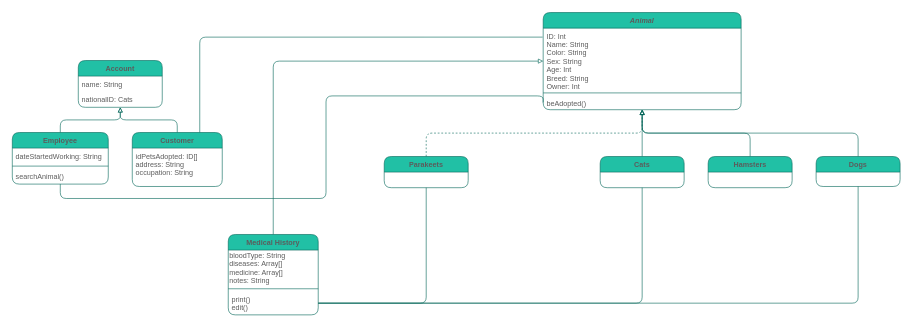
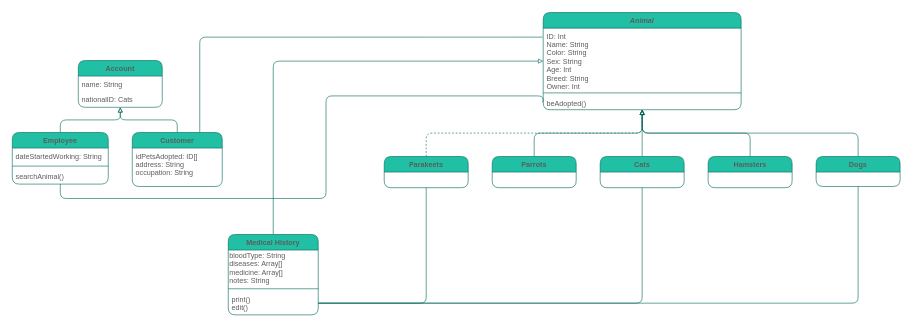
edge "Parrots" -> "Animal": added
node "Parrots": added
